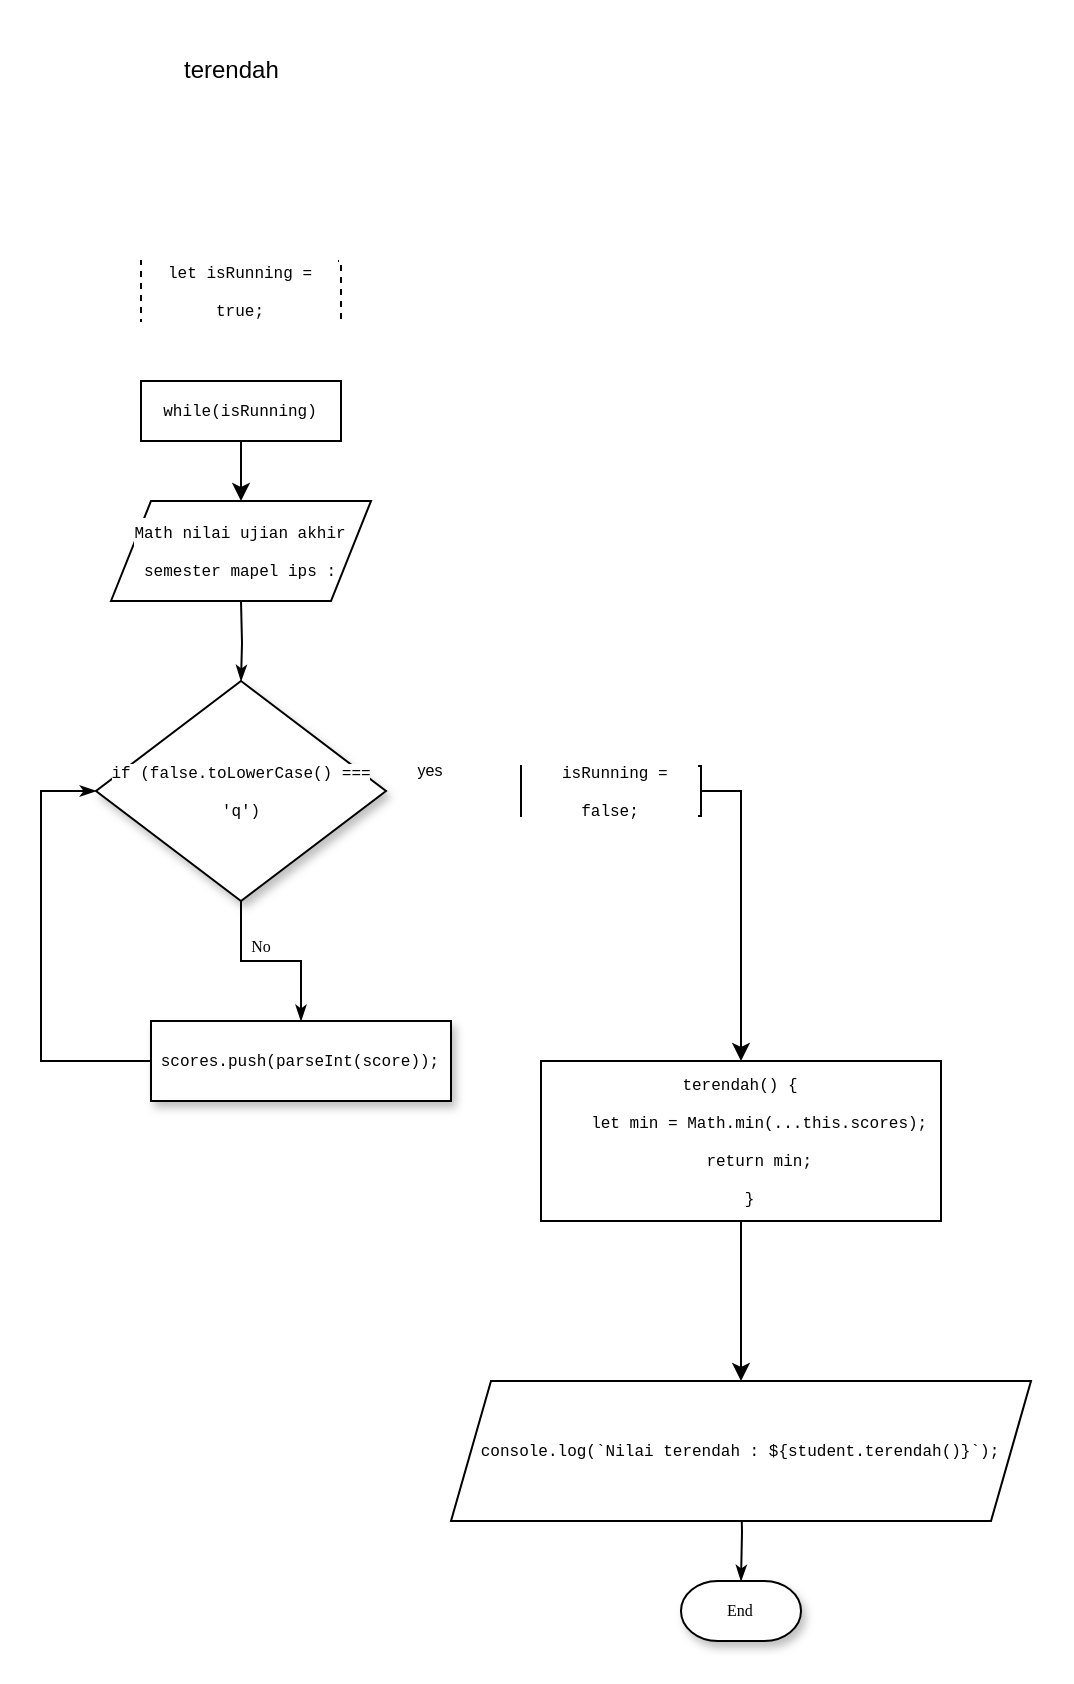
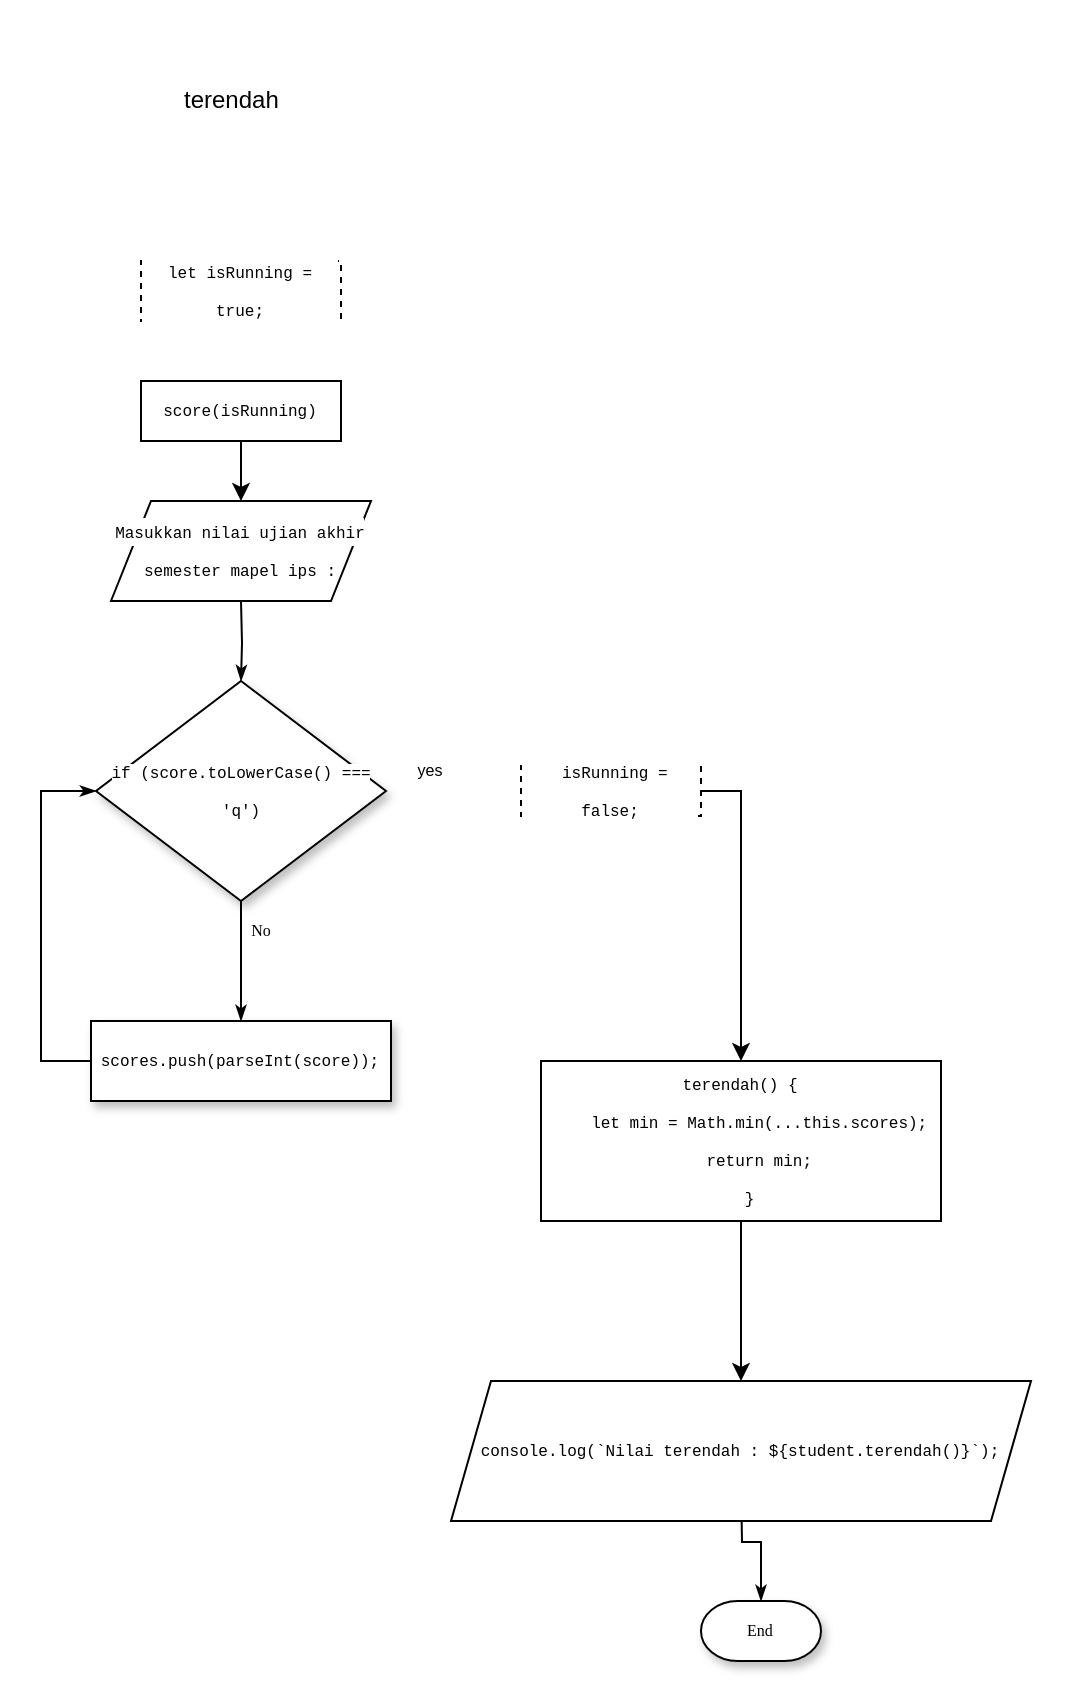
node "terendah": moved (241, 71) -> (241, 101)
node "while(isRunning)": label "while(isRunning)" -> "score(isRunning)"
node "Math nilai ujian akhir semester mapel ips :": label "Math nilai ujian akhir semester mapel ips :" -> "Masukkan nilai ujian akhir semester mapel ips :"
node "if (false.toLowerCase() === 'q')": label "if (false.toLowerCase() === 'q')" -> "if (score.toLowerCase() === 'q')"
node "isRunning = false;": style solid -> dashed
node "scores.push(parseInt(score));": moved (301, 1061) -> (241, 1061)
node "End": moved (741, 1611) -> (761, 1631)
